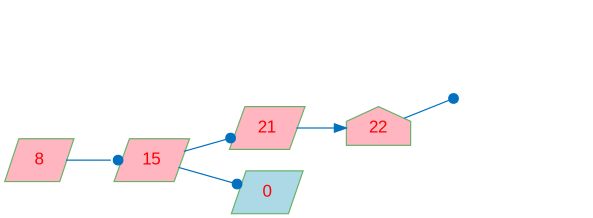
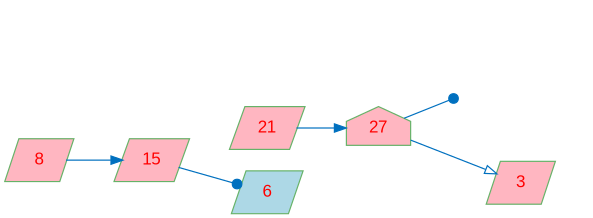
node "22": label "22" -> "27"
edge "15" -> "21": removed
edge "8" -> "15": arrowhead dot -> normal
node "3": added
node "0": label "0" -> "6"
